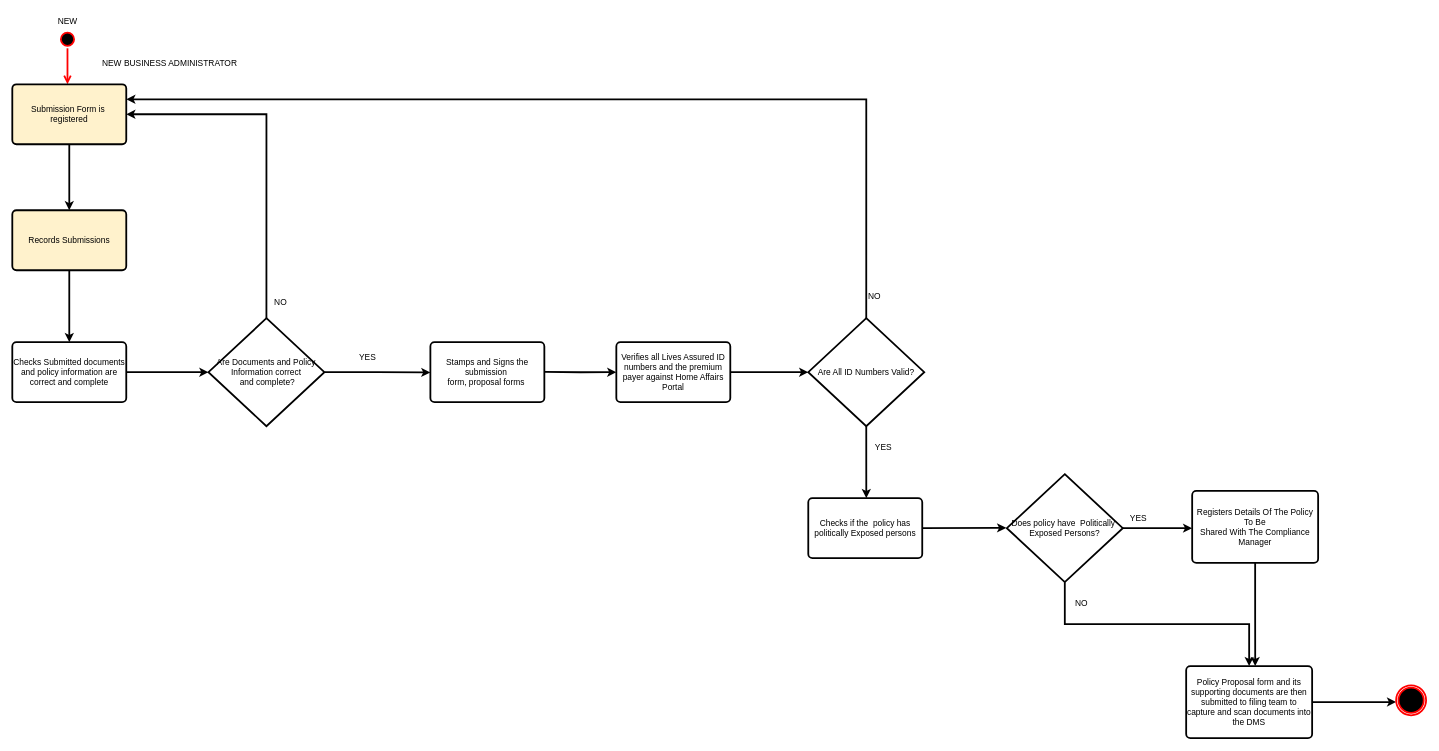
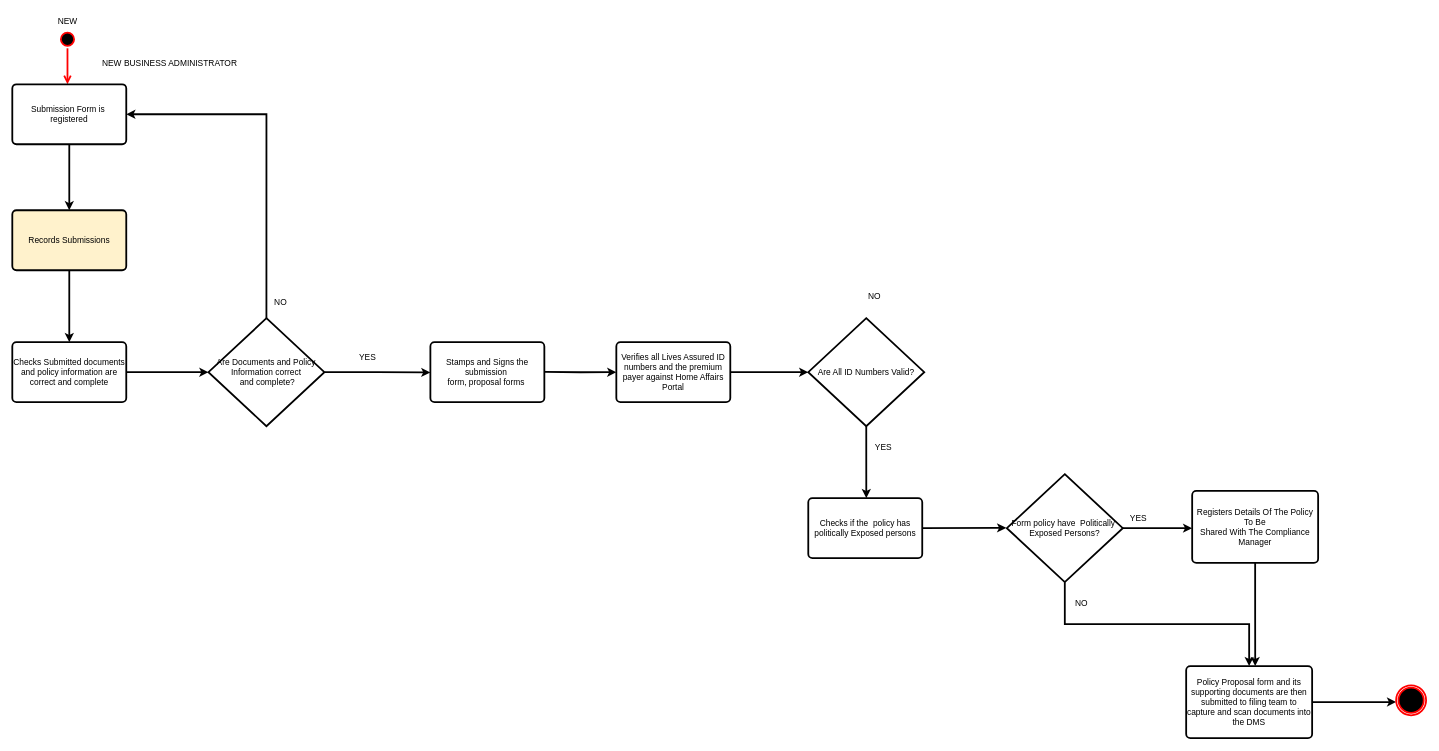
edge "Are All ID Numbers Valid?" -> "Submission Form is registered": removed
node "Submission Form is registered": fillcolor #fff2cc -> #ffffff
node "Does policy have Politically Exposed Persons?": label "Does policy have Politically Exposed Persons?" -> "Form policy have Politically Exposed Persons?"
